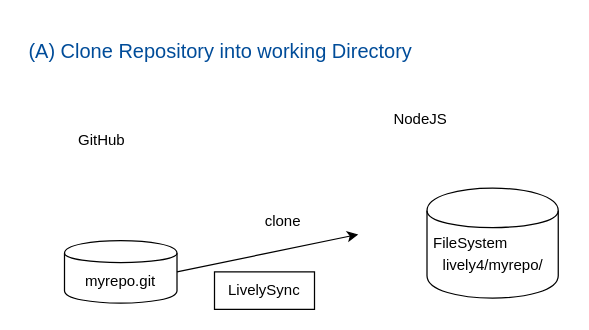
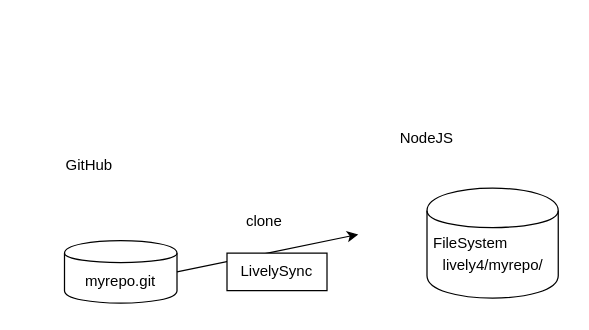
node "(A) Clone Repository into working Directory": removed
node "NodeJS": moved (421, 119) -> (427, 138)
node "GitHub": moved (102, 141) -> (89, 166)
node "clone": moved (283, 222) -> (264, 222)
node "LivelySync": moved (264, 291) -> (277, 272)
